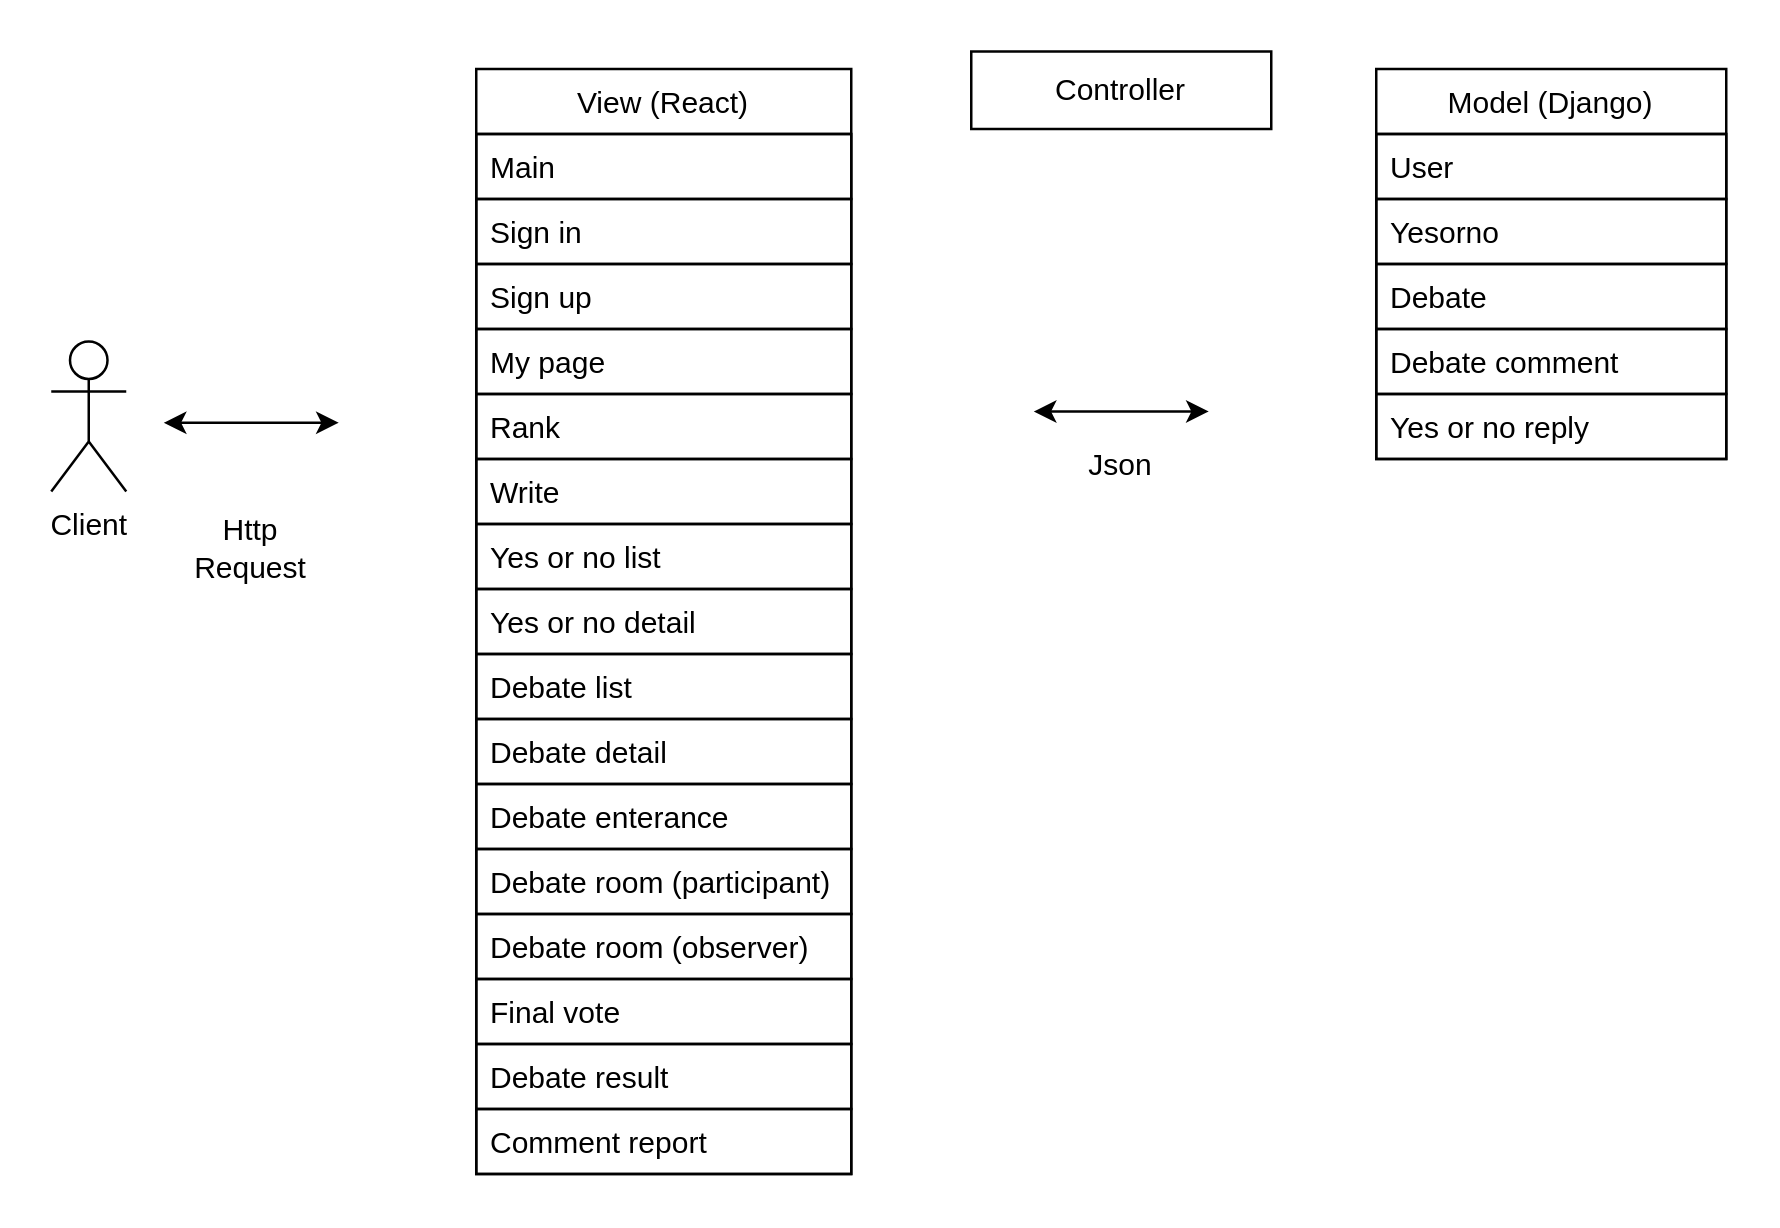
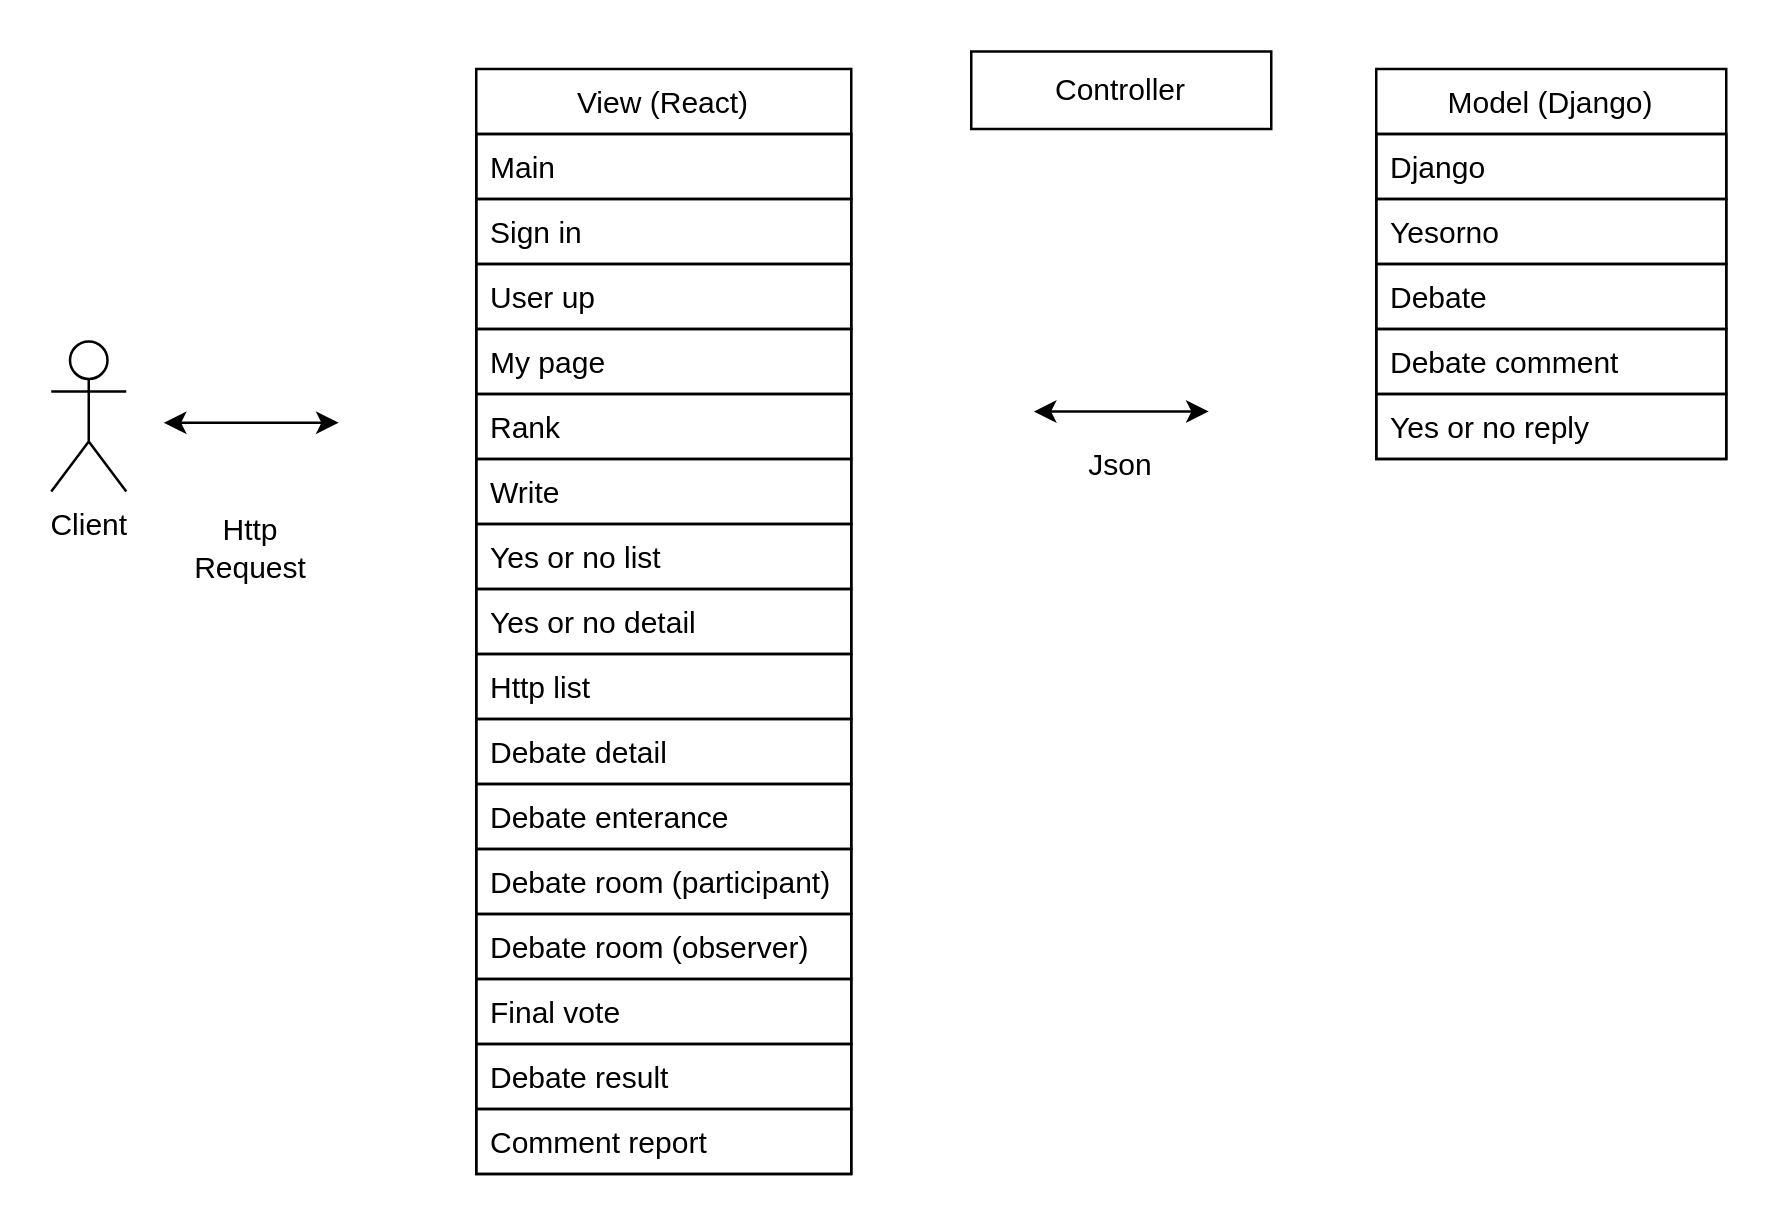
node "User": label "User" -> "Django"
node "Sign up": label "Sign up" -> "User up"
node "Debate list": label "Debate list" -> "Http list"
